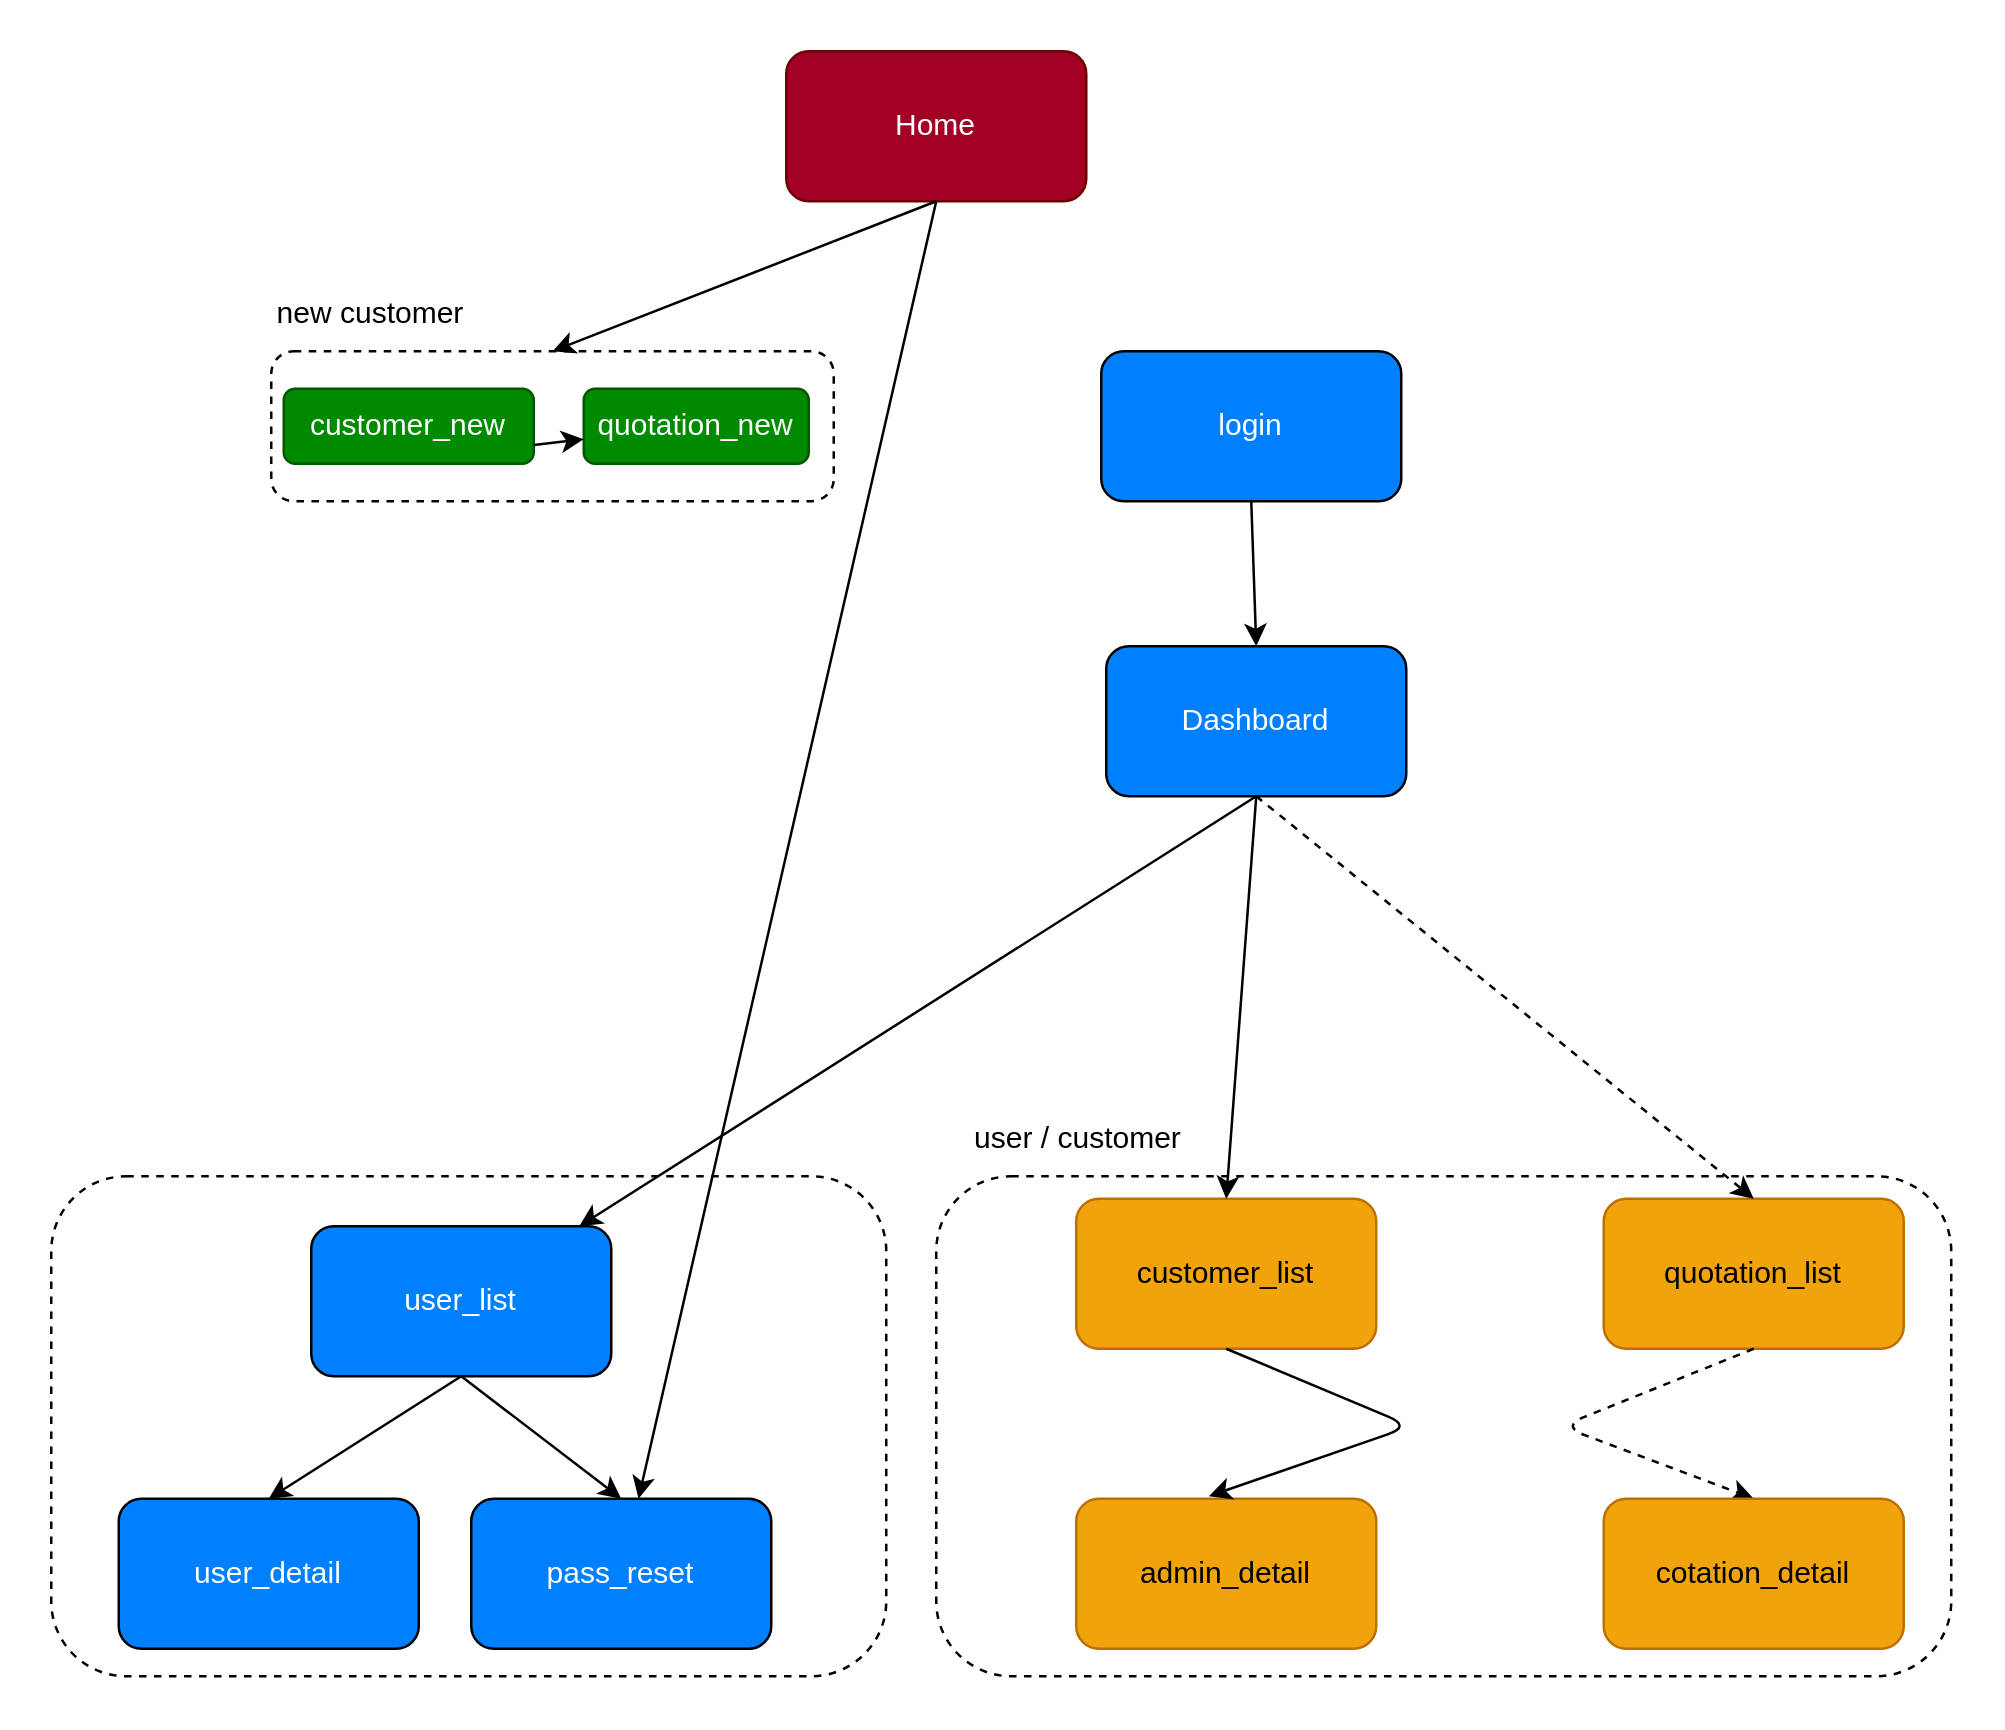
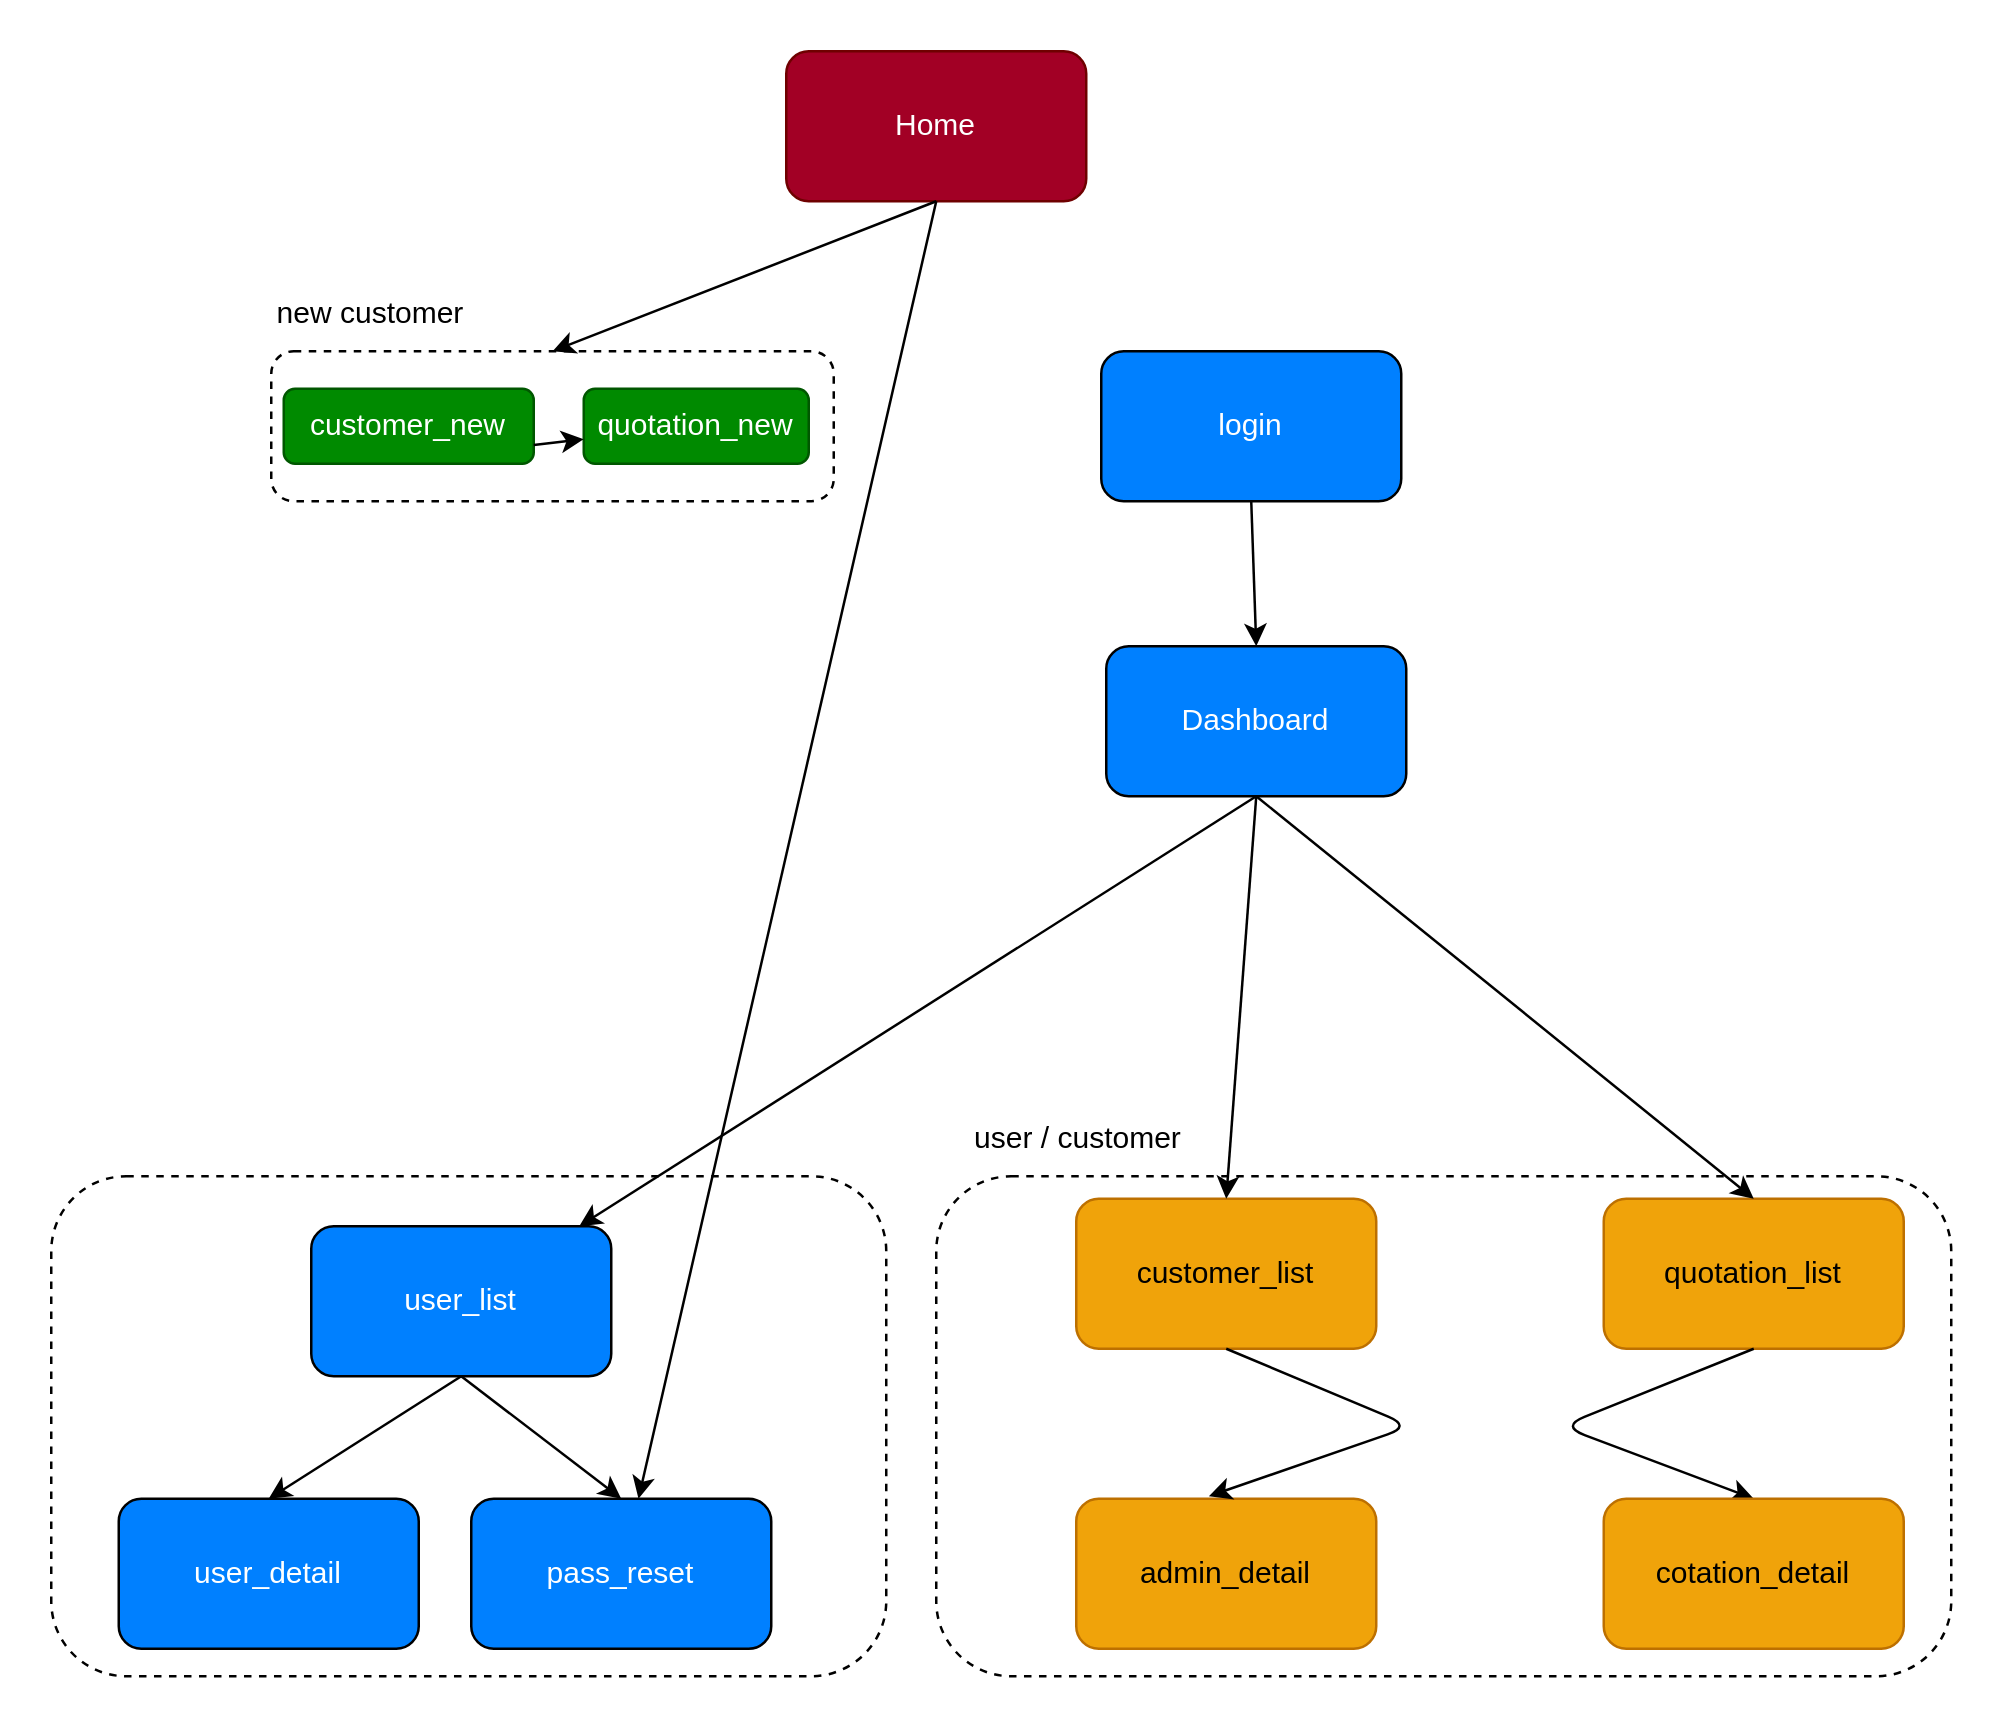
edge "Dashboard" -> "quotation_list": style dashed -> solid
edge "quotation_list" -> "cotation_detail": style dashed -> solid
